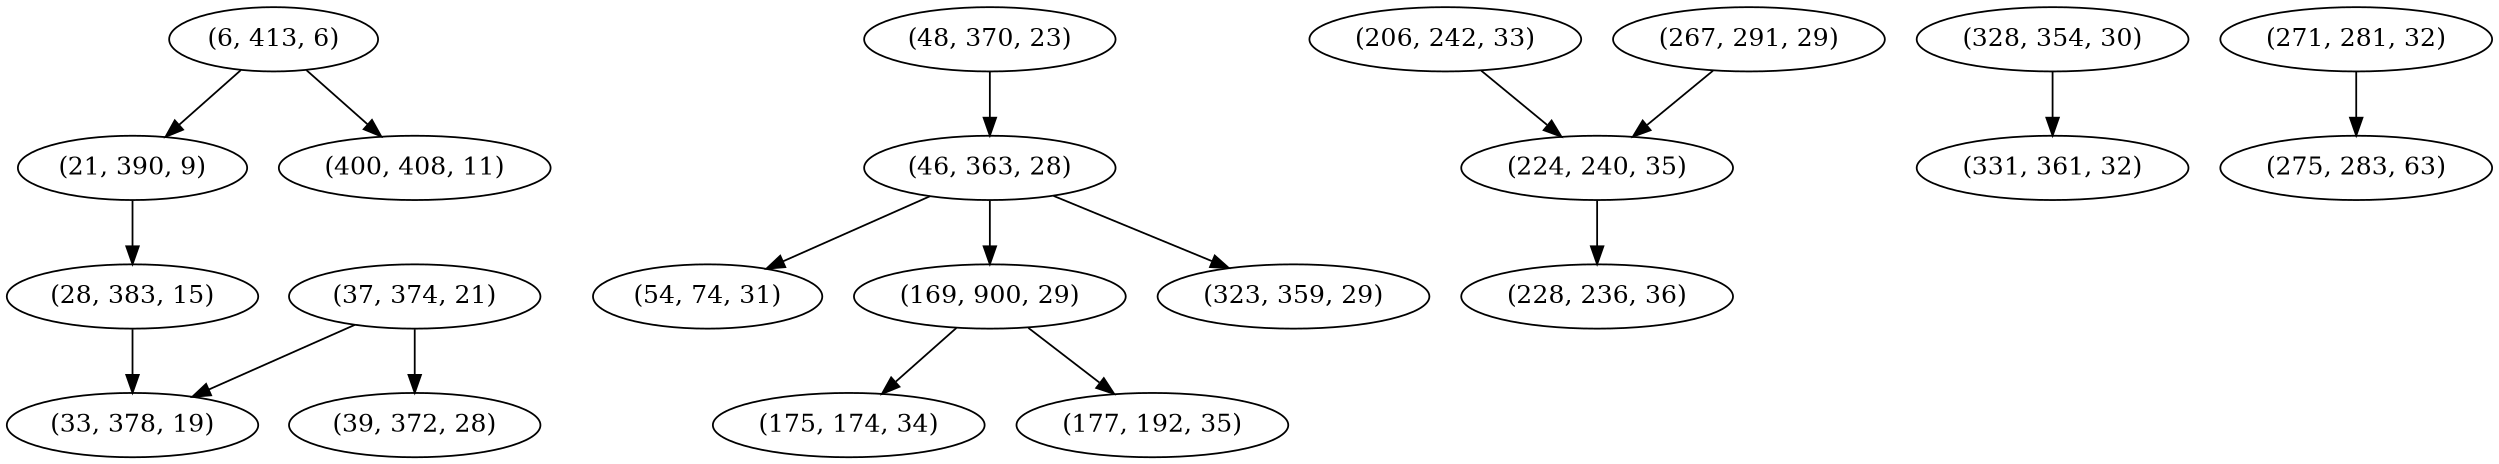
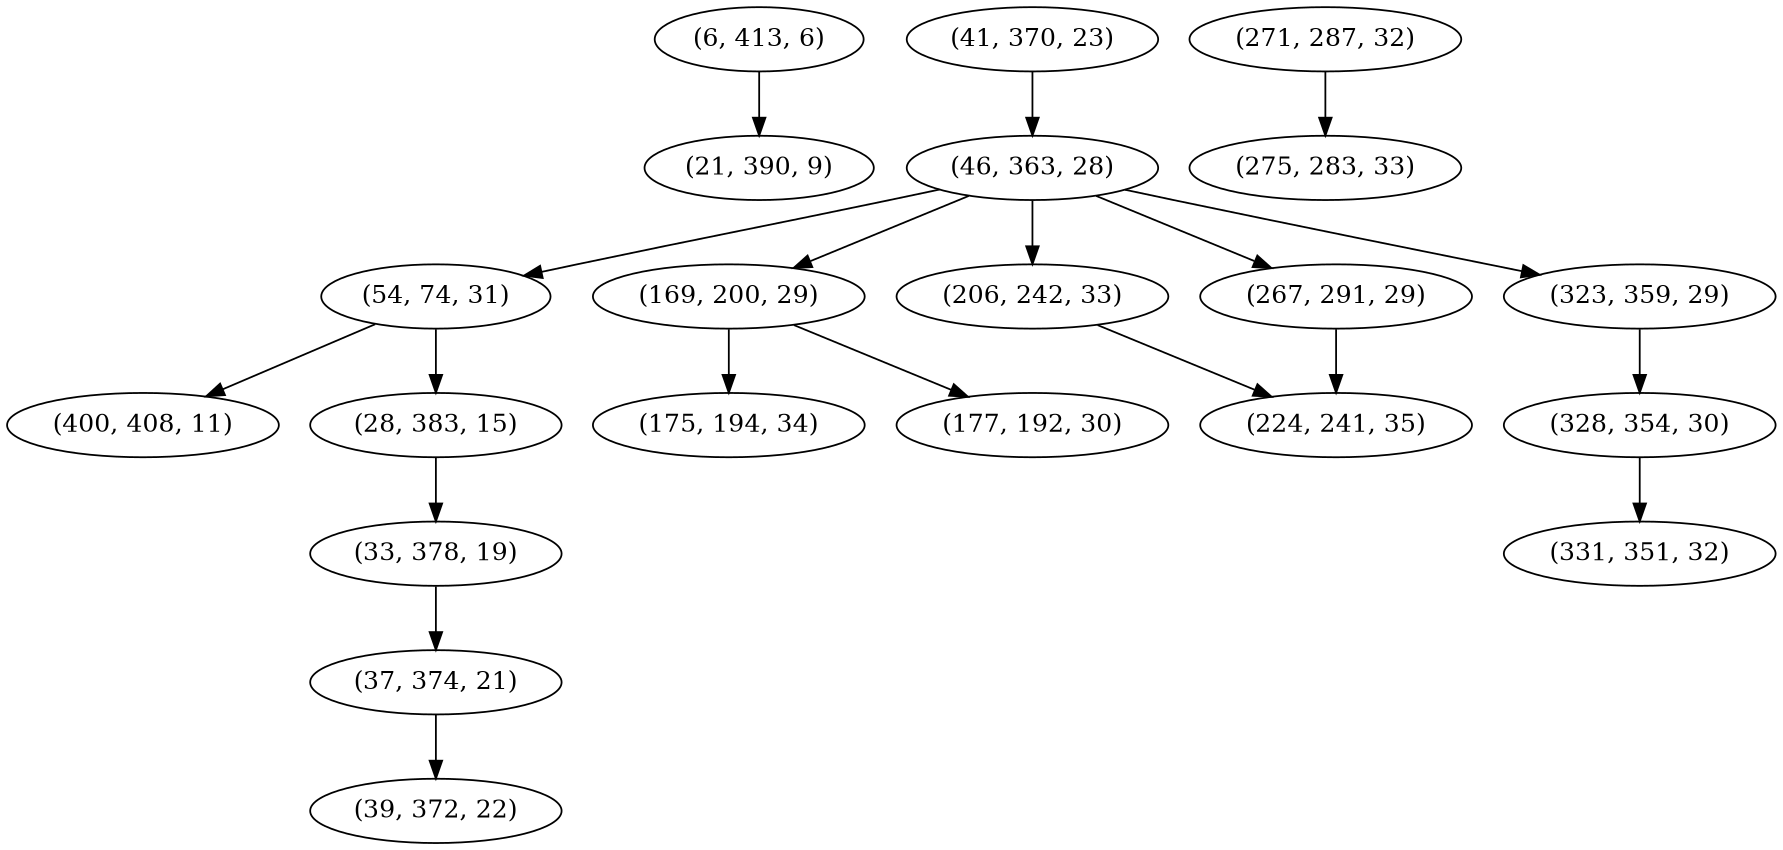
node "(48, 370, 23)": label "(48, 370, 23)" -> "(41, 370, 23)"
node "(271, 281, 32)": label "(271, 281, 32)" -> "(271, 287, 32)"
edge "(6, 413, 6)" -> "(400, 408, 11)": now "(54, 74, 31)" -> "(400, 408, 11)"
node "(224, 240, 35)": label "(224, 240, 35)" -> "(224, 241, 35)"
node "(331, 361, 32)": label "(331, 361, 32)" -> "(331, 351, 32)"
node "(275, 283, 63)": label "(275, 283, 63)" -> "(275, 283, 33)"
edge "(21, 390, 9)" -> "(28, 383, 15)": now "(54, 74, 31)" -> "(28, 383, 15)"
edge "(46, 363, 28)" -> "(206, 242, 33)": added
edge "(46, 363, 28)" -> "(267, 291, 29)": added
node "(169, 900, 29)": label "(169, 900, 29)" -> "(169, 200, 29)"
node "(228, 236, 36)": removed
edge "(323, 359, 29)" -> "(328, 354, 30)": added
edge "(37, 374, 21)" -> "(33, 378, 19)": reversed
node "(39, 372, 28)": label "(39, 372, 28)" -> "(39, 372, 22)"
node "(175, 174, 34)": label "(175, 174, 34)" -> "(175, 194, 34)"
node "(177, 192, 35)": label "(177, 192, 35)" -> "(177, 192, 30)"
